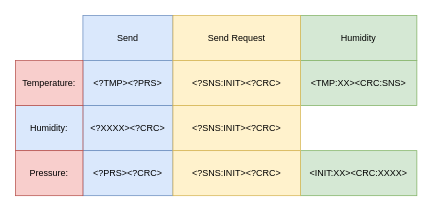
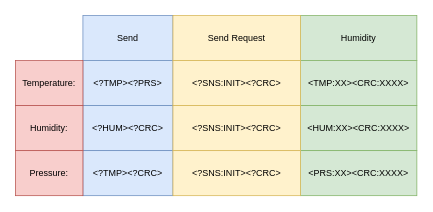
node "<TMP:XX><CRC:SNS>": label "<TMP:XX><CRC:SNS>" -> "<TMP:XX><CRC:XXXX>"
node "Humidity:": fillcolor #dae8fc -> #f8cecc
node "<?XXXX><?CRC>": label "<?XXXX><?CRC>" -> "<?HUM><?CRC>"
node "<HUM:XX><CRC:XXXX>": added
node "<?PRS><?CRC>": label "<?PRS><?CRC>" -> "<?TMP><?CRC>"
node "<INIT:XX><CRC:XXXX>": label "<INIT:XX><CRC:XXXX>" -> "<PRS:XX><CRC:XXXX>"
